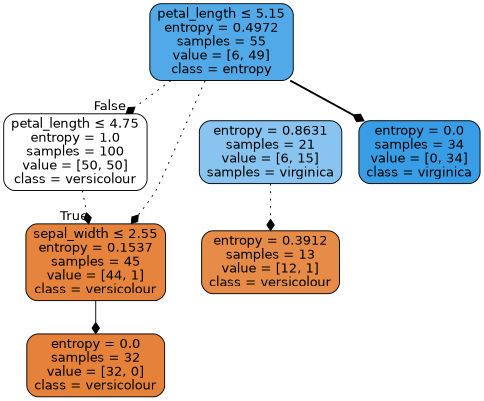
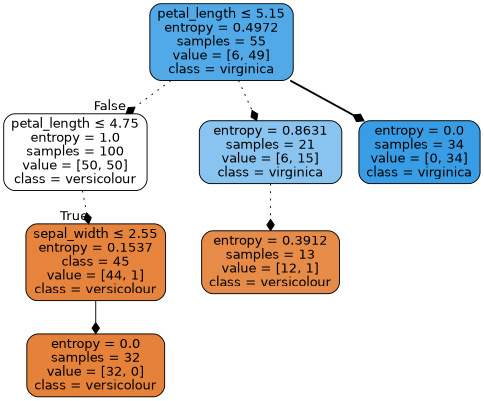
node "petal_length ≤ 5.15": text "class = entropy" -> "class = virginica"
edge "petal_length ≤ 5.15" -> "sepal_width ≤ 2.55": now "petal_length ≤ 5.15" -> "entropy = 0.8631"
node "entropy = 0.8631": text "samples = virginica" -> "class = virginica"
node "sepal_width ≤ 2.55": text "samples = 45" -> "class = 45"
